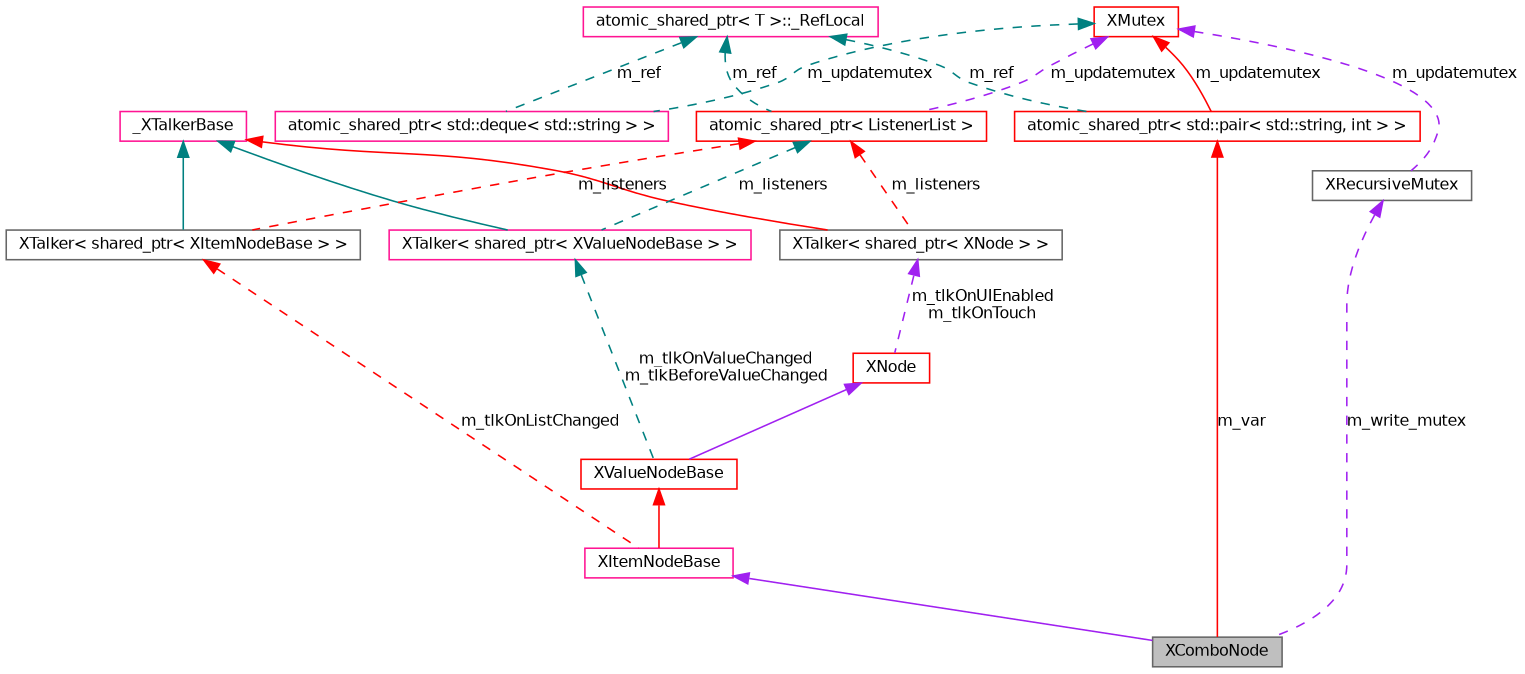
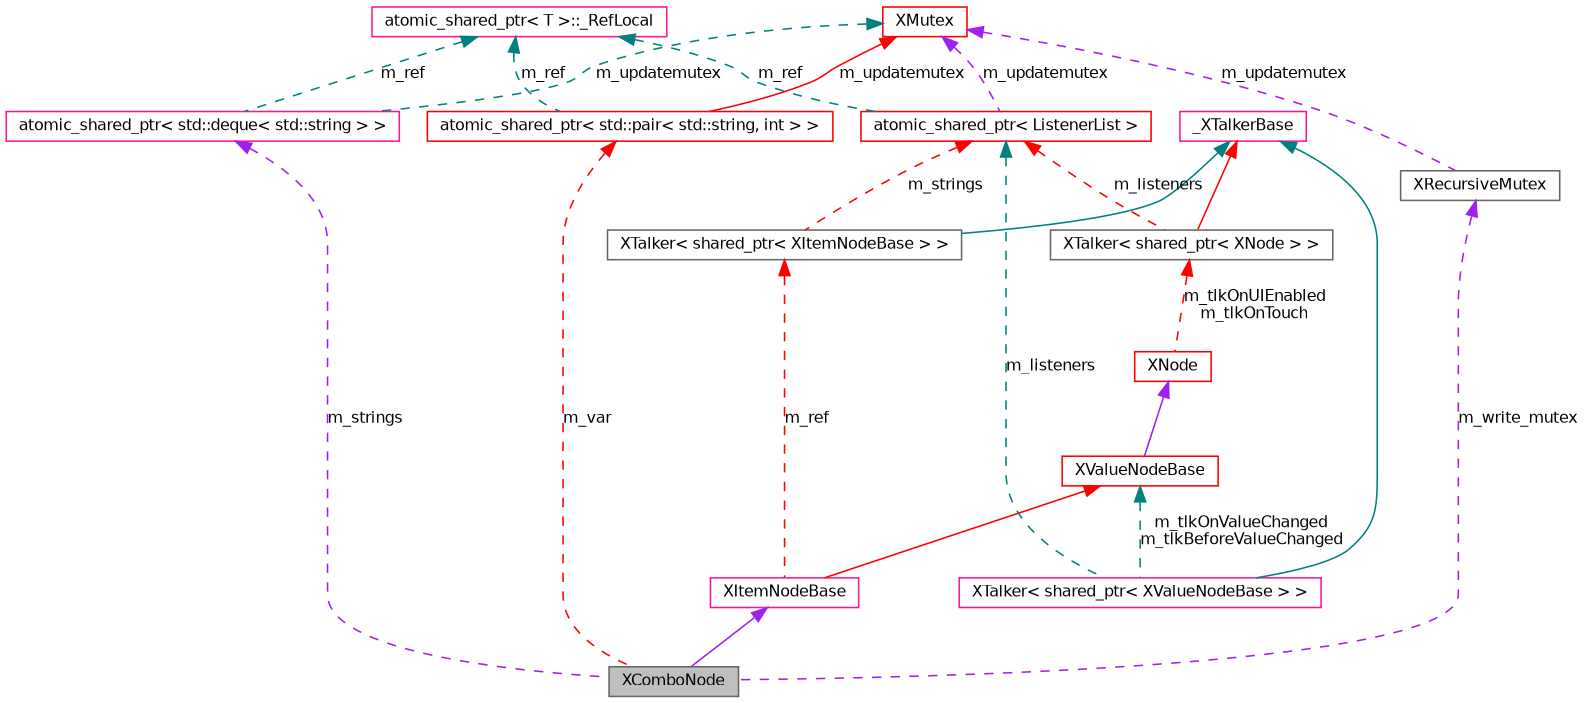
edge "XTalker< shared_ptr< XItemNodeBase > >" -> "atomic_shared_ptr< ListenerList >": label "m_listeners" -> "m_strings"
edge "XNode" -> "XTalker< shared_ptr< XNode > >": color purple -> red
edge "XValueNodeBase" -> "XTalker< shared_ptr< XValueNodeBase > >": reversed
edge "XComboNode" -> "atomic_shared_ptr< std::pair< std::string, int > >": style solid -> dashed
edge "XItemNodeBase" -> "XTalker< shared_ptr< XItemNodeBase > >": label "m_tlkOnListChanged" -> "m_ref"
edge "XComboNode" -> "atomic_shared_ptr< std::deque< std::string > >": added, label "m_strings"
